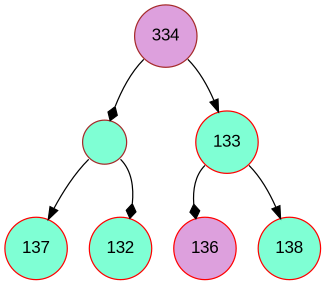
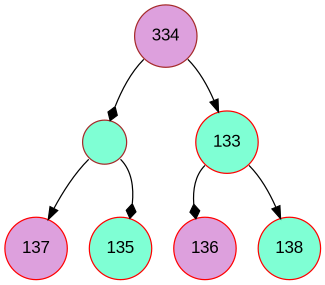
node "137": fillcolor aquamarine -> plum
node "132": label "132" -> "135"
